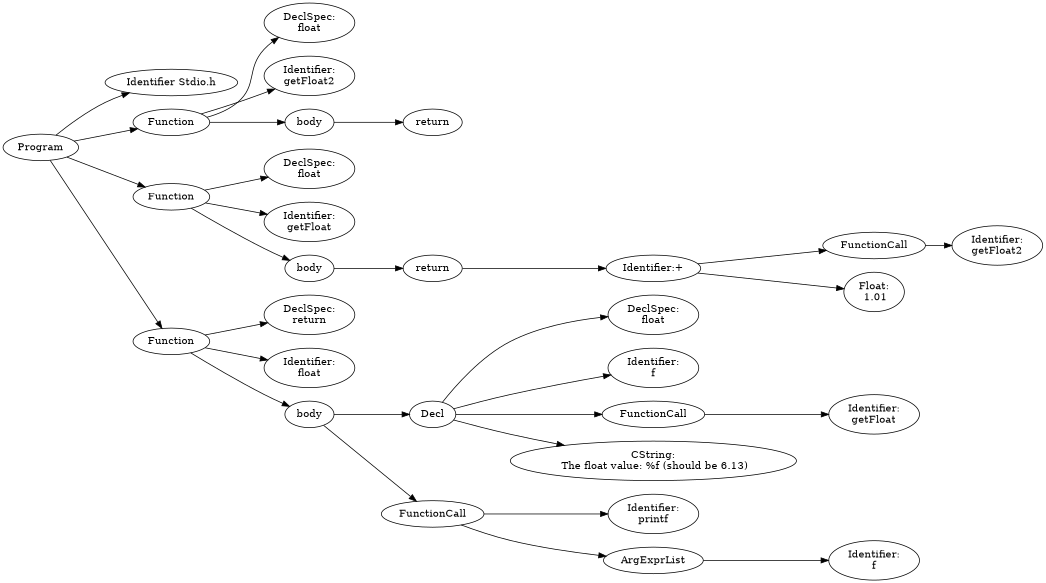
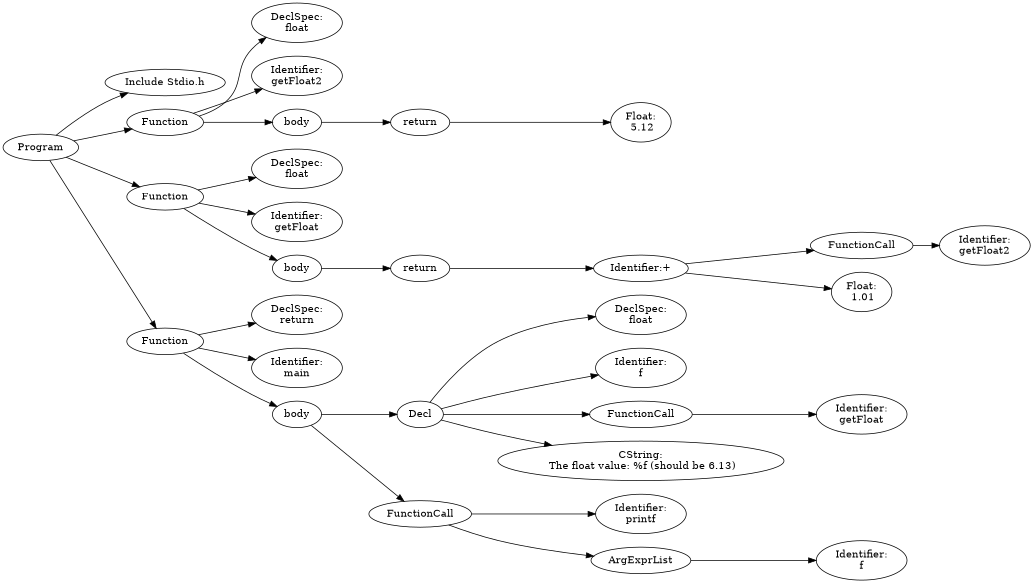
node "Identifier Stdio.h": label "Identifier Stdio.h" -> "Include Stdio.h"
node "Float: 5.12": added
node "Identifier: float": label "Identifier: float" -> "Identifier: main"
